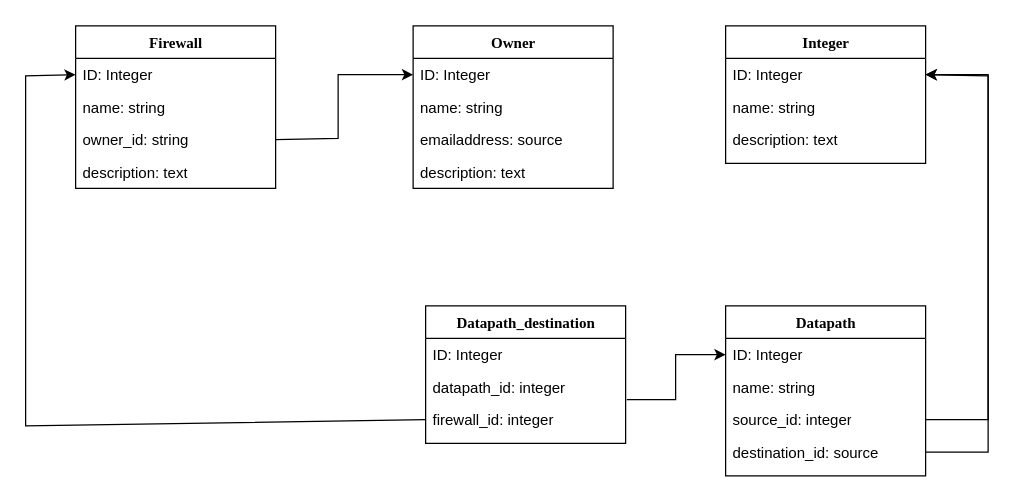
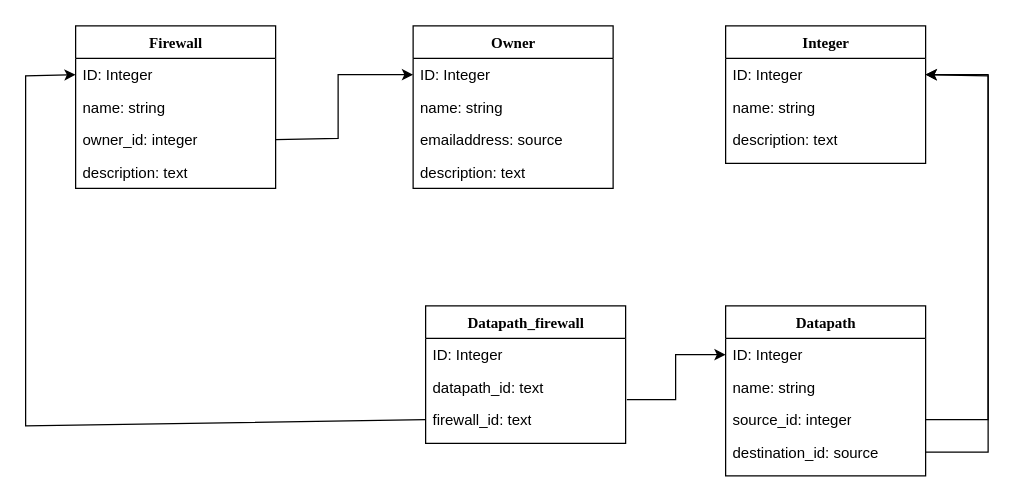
node "owner_id: string": label "owner_id: string" -> "owner_id: integer"
node "Datapath_destination": label "Datapath_destination" -> "Datapath_firewall"
node "datapath_id: integer": label "datapath_id: integer" -> "datapath_id: text"
node "firewall_id: integer": label "firewall_id: integer" -> "firewall_id: text"
